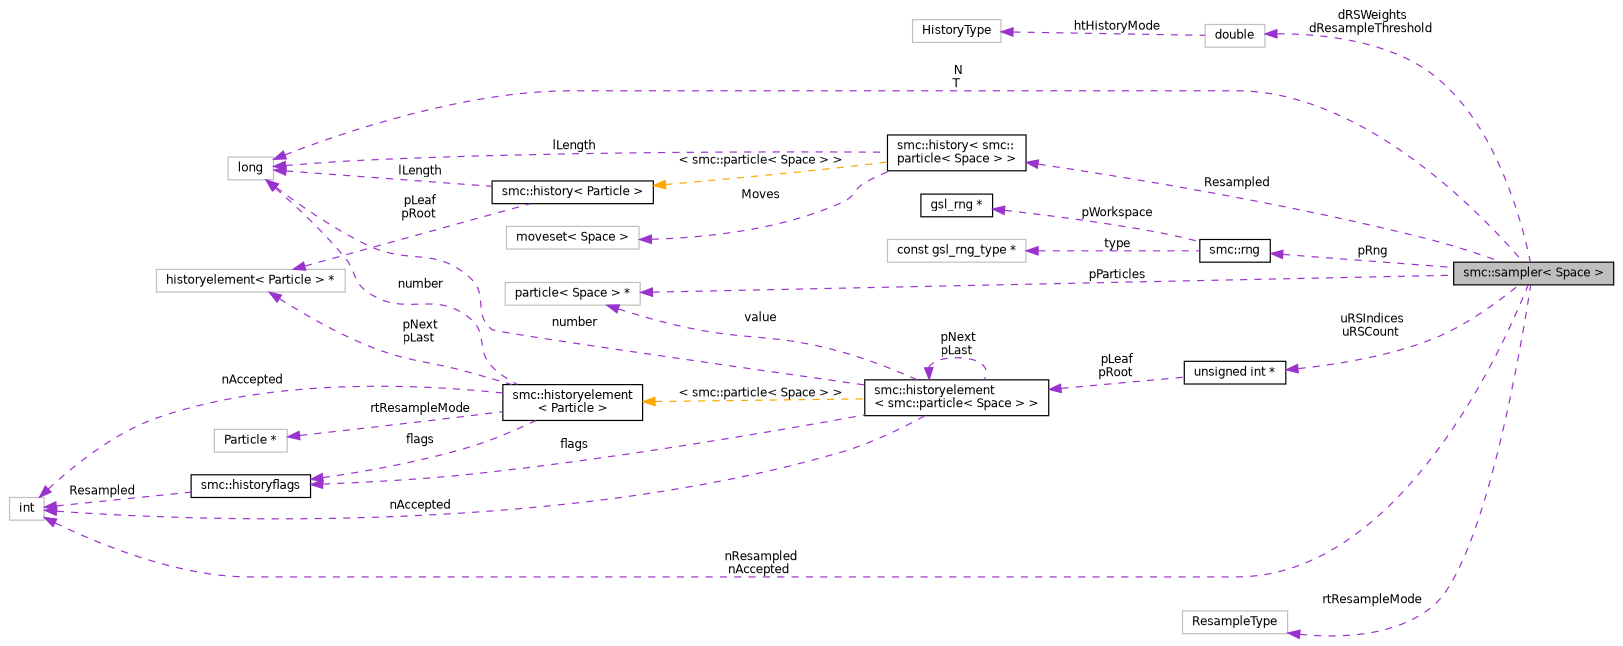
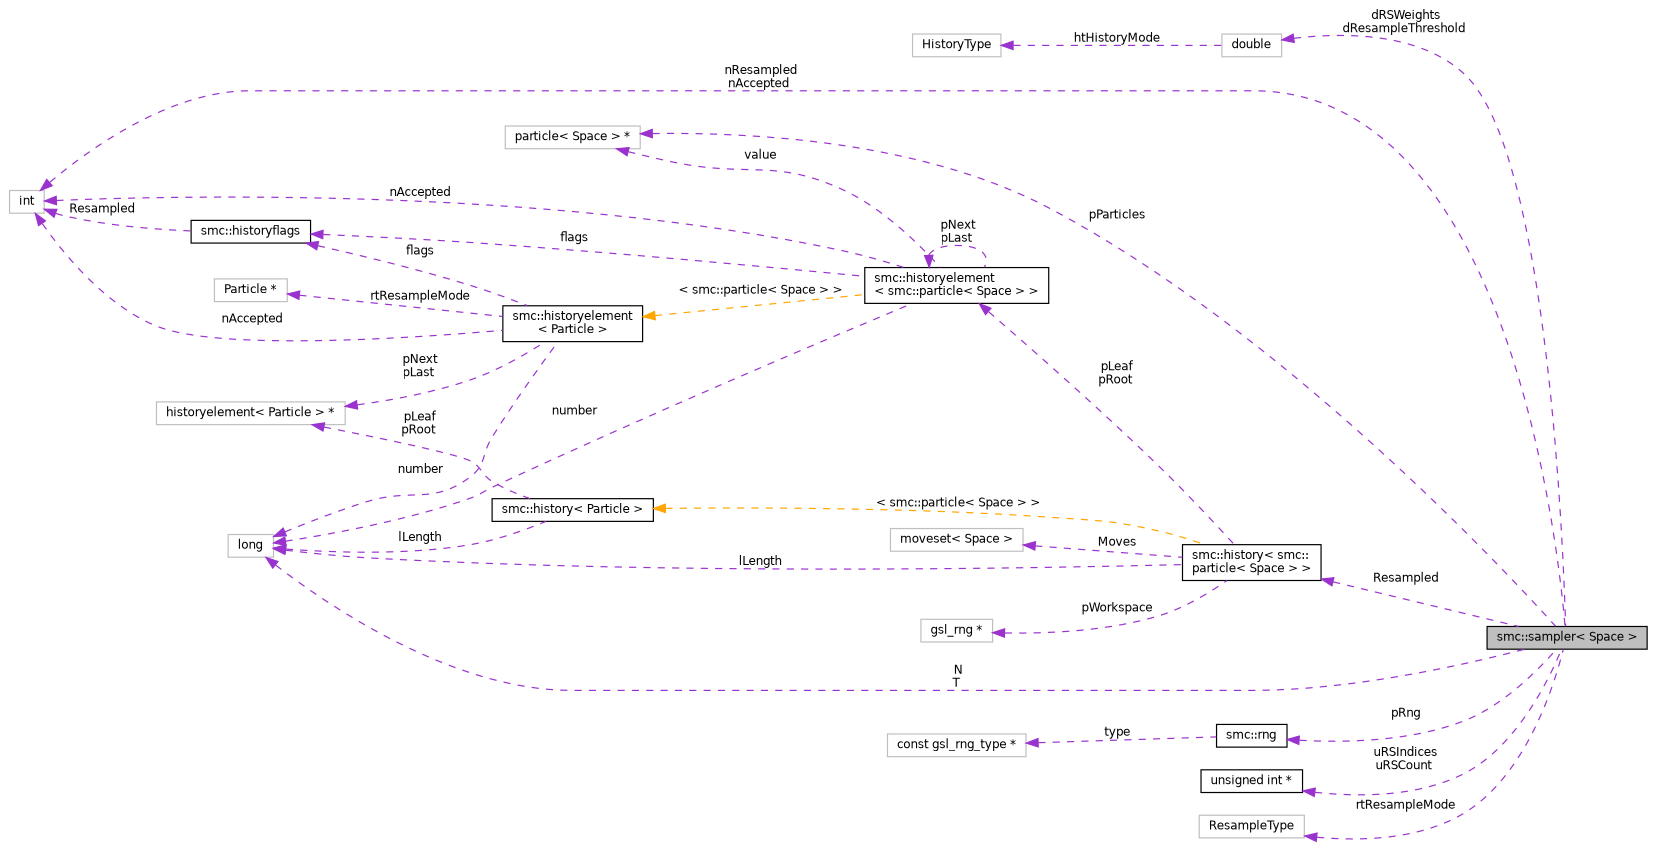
node "gsl_rng *": color black -> grey75
edge "smc::rng" -> "gsl_rng *": now "smc::history< smc:: particle< Space > >" -> "gsl_rng *"
edge "unsigned int *" -> "smc::historyelement < smc::particle< Space > >": now "smc::history< smc:: particle< Space > >" -> "smc::historyelement < smc::particle< Space > >"
